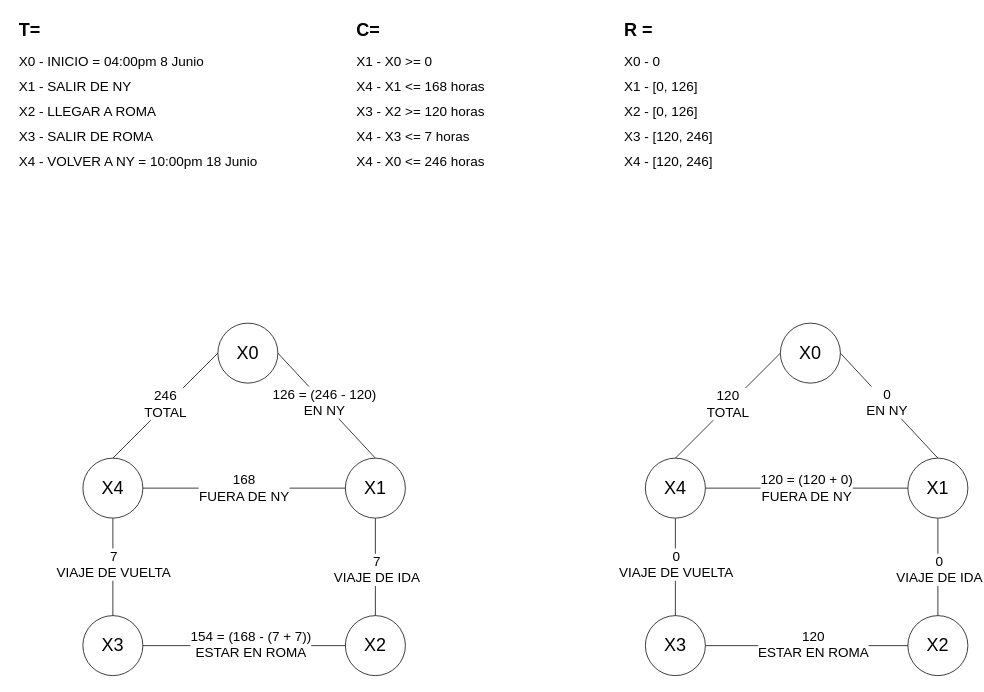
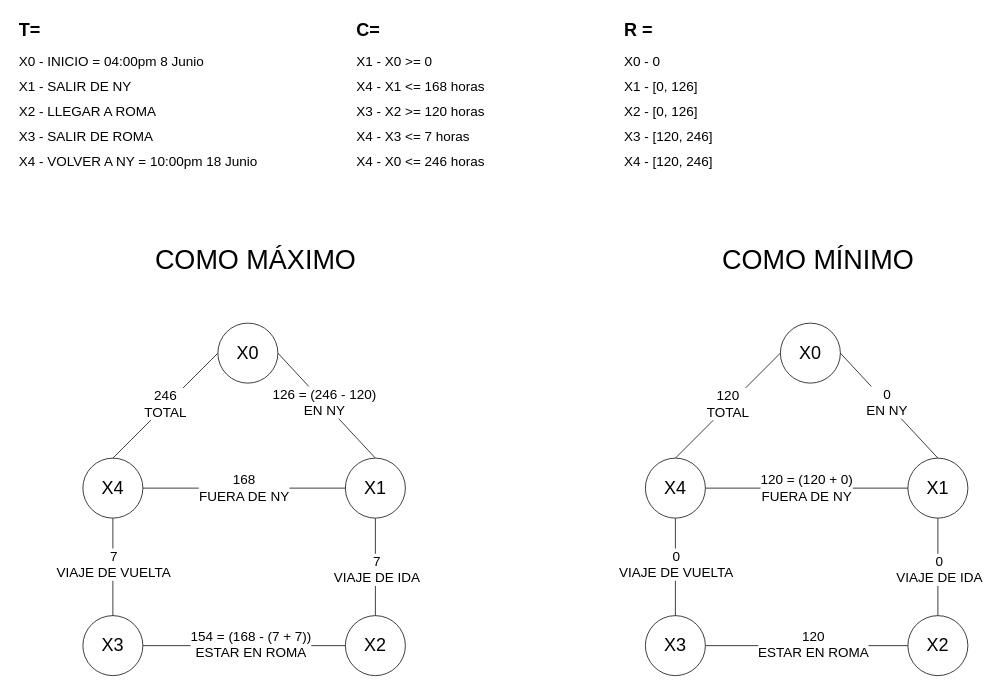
node "COMO MÁXIMO": added
node "COMO MÍNIMO": added
